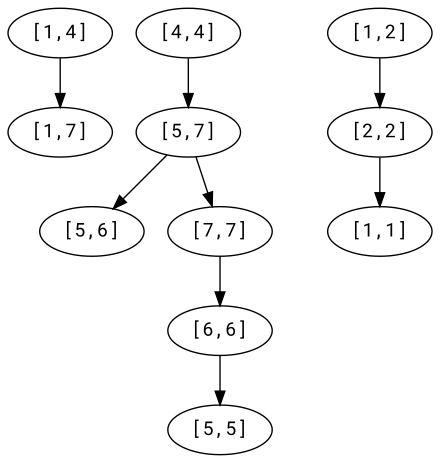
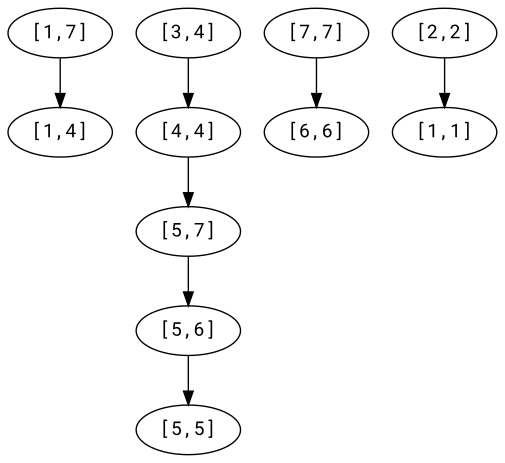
node "[3,4]": added
node "[1,2]": removed
edge "[1,4]" -> "[1,7]": reversed
edge "[5,7]" -> "[7,7]": removed
edge "[6,6]" -> "[5,5]": now "[5,6]" -> "[5,5]"
